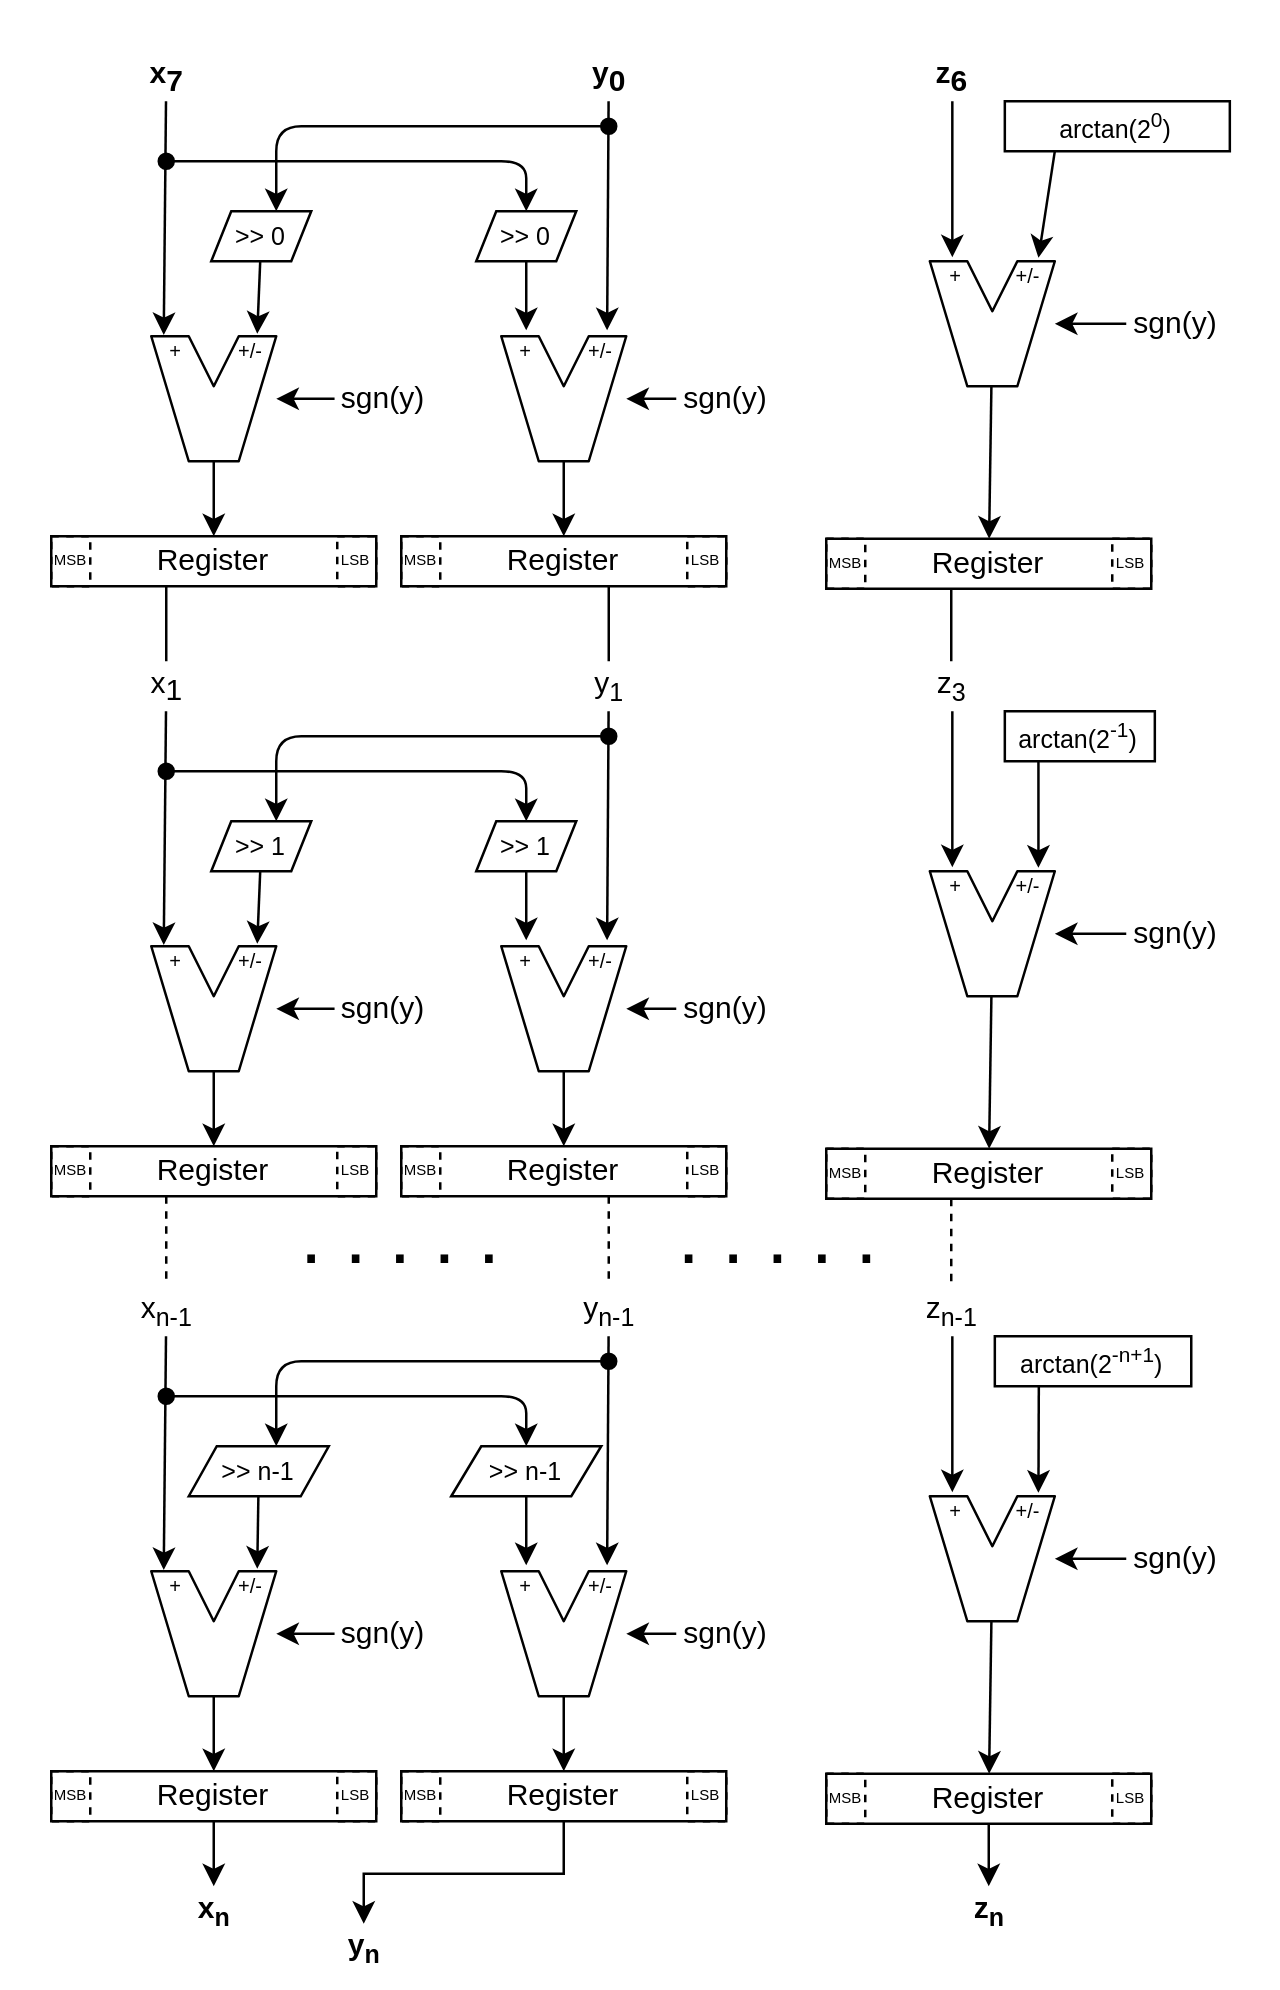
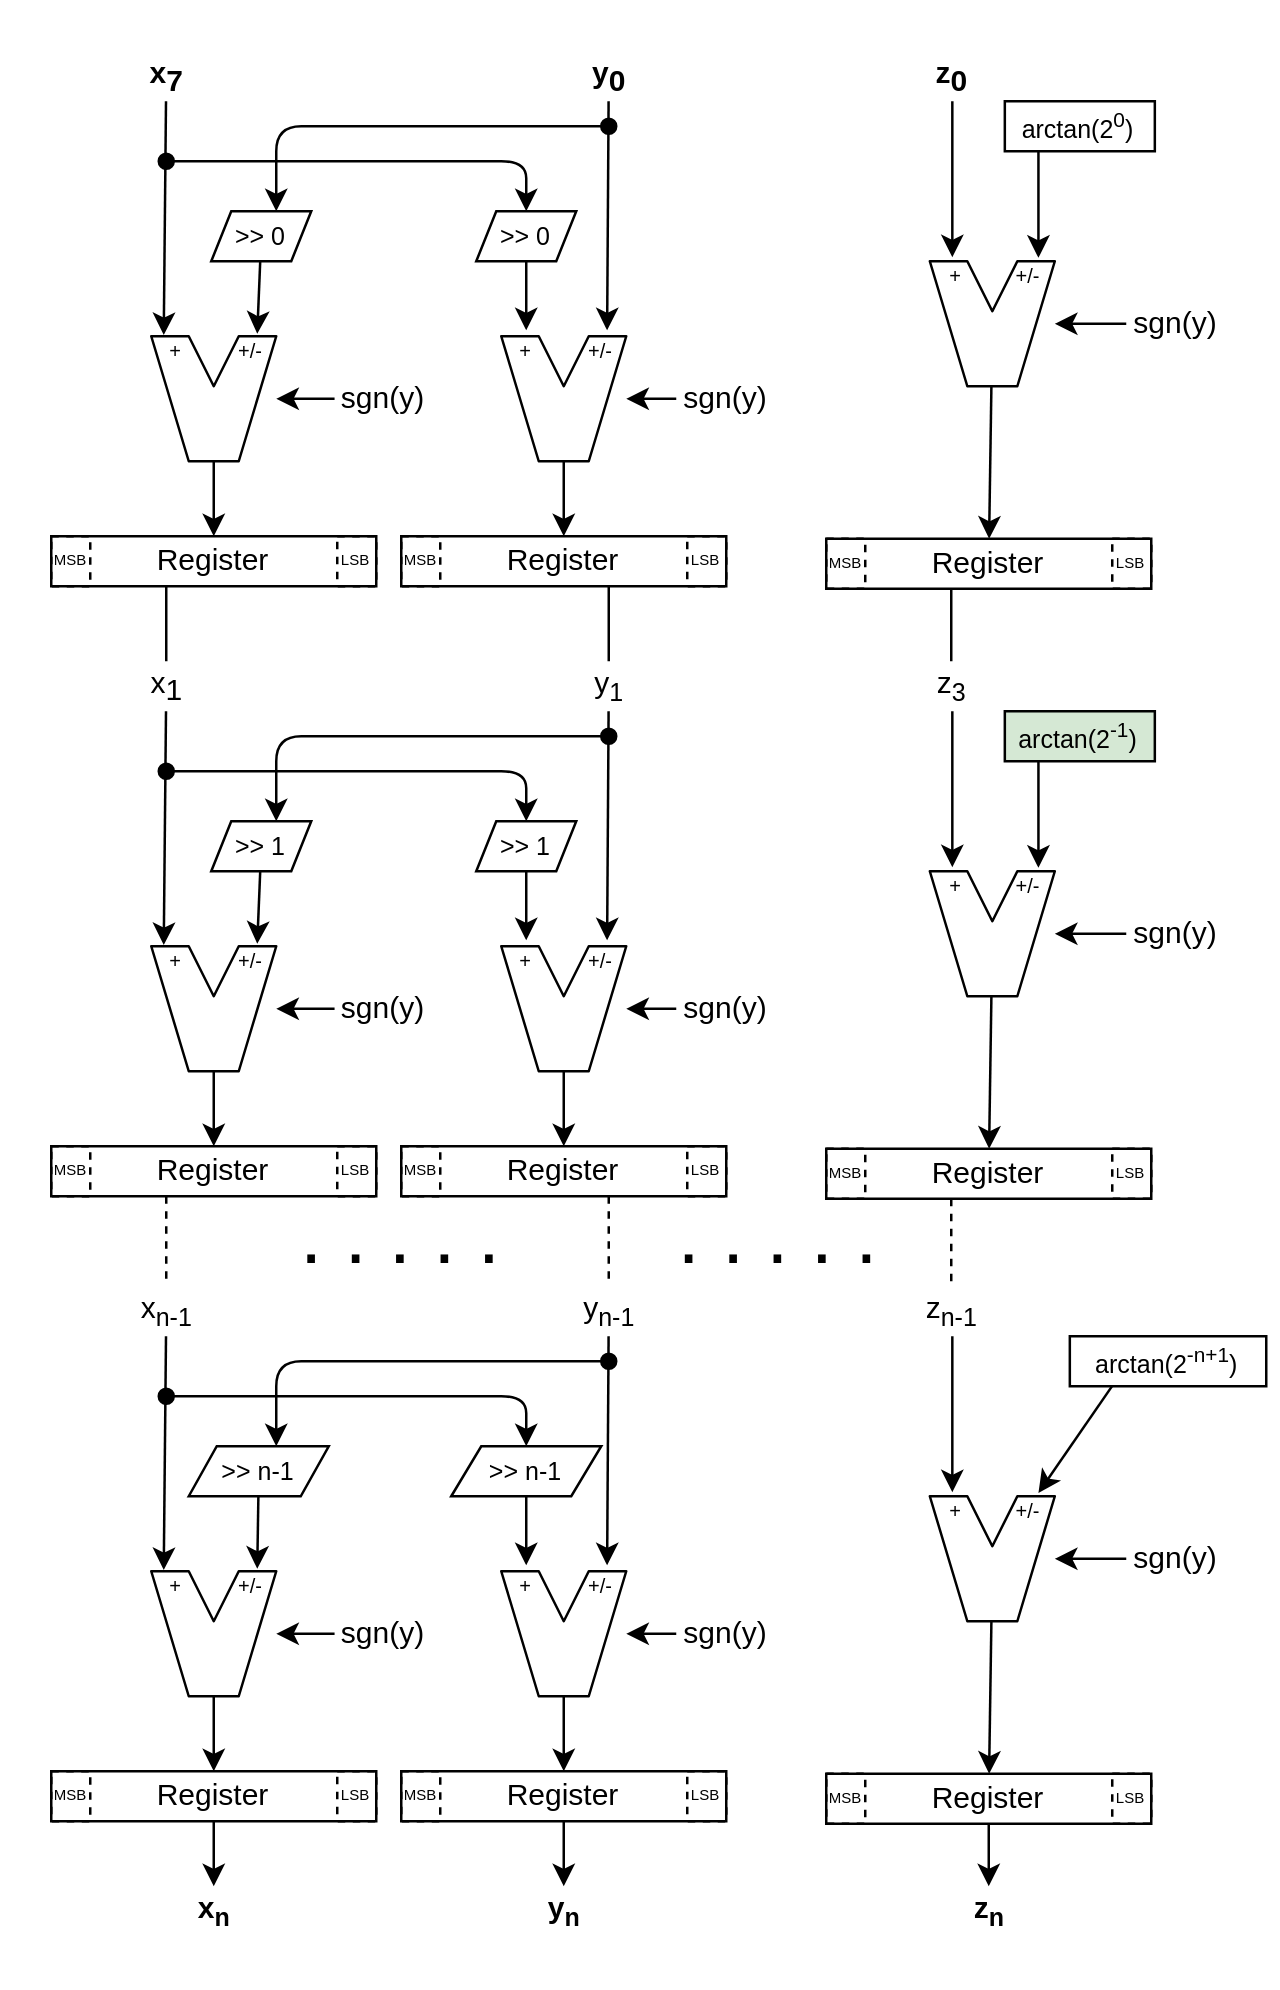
node "z6": label "z6" -> "z0"
node "arctan(20)": size 225x50 -> 150x50
node "arctan(2-1)": fillcolor #ffffff -> #d5e8d4
node "arctan(2-n+1)": moved (1093, 1361) -> (1168, 1361)
node "yn": moved (364, 1949) -> (564, 1911)
